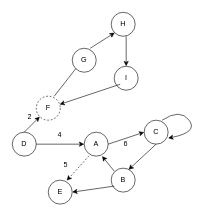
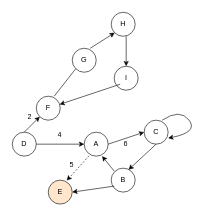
node "F": style dashed -> solid
node "5": moved (66, 165) -> (72, 165)
node "E": fillcolor #ffffff -> #ffe6cc
